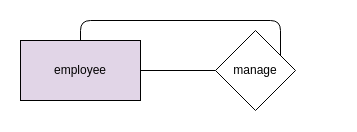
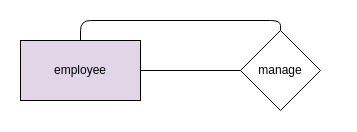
node "manage": moved (256, 71) -> (281, 71)
